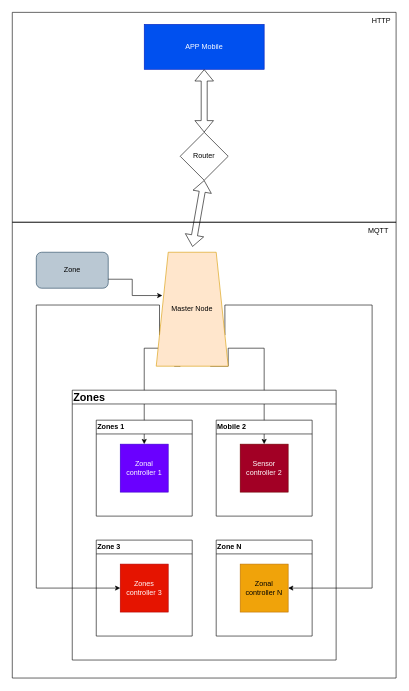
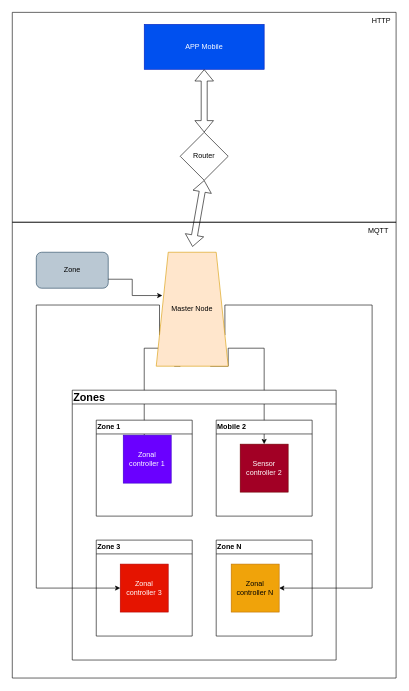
node "Zones 1": label "Zones 1" -> "Zone 1"
node "Zonal controller 1": moved (144, 468) -> (147, 459)
node "Zones controller 3": label "Zones controller 3" -> "Zonal controller 3"
node "Zonal controller N": moved (264, 588) -> (255, 588)
